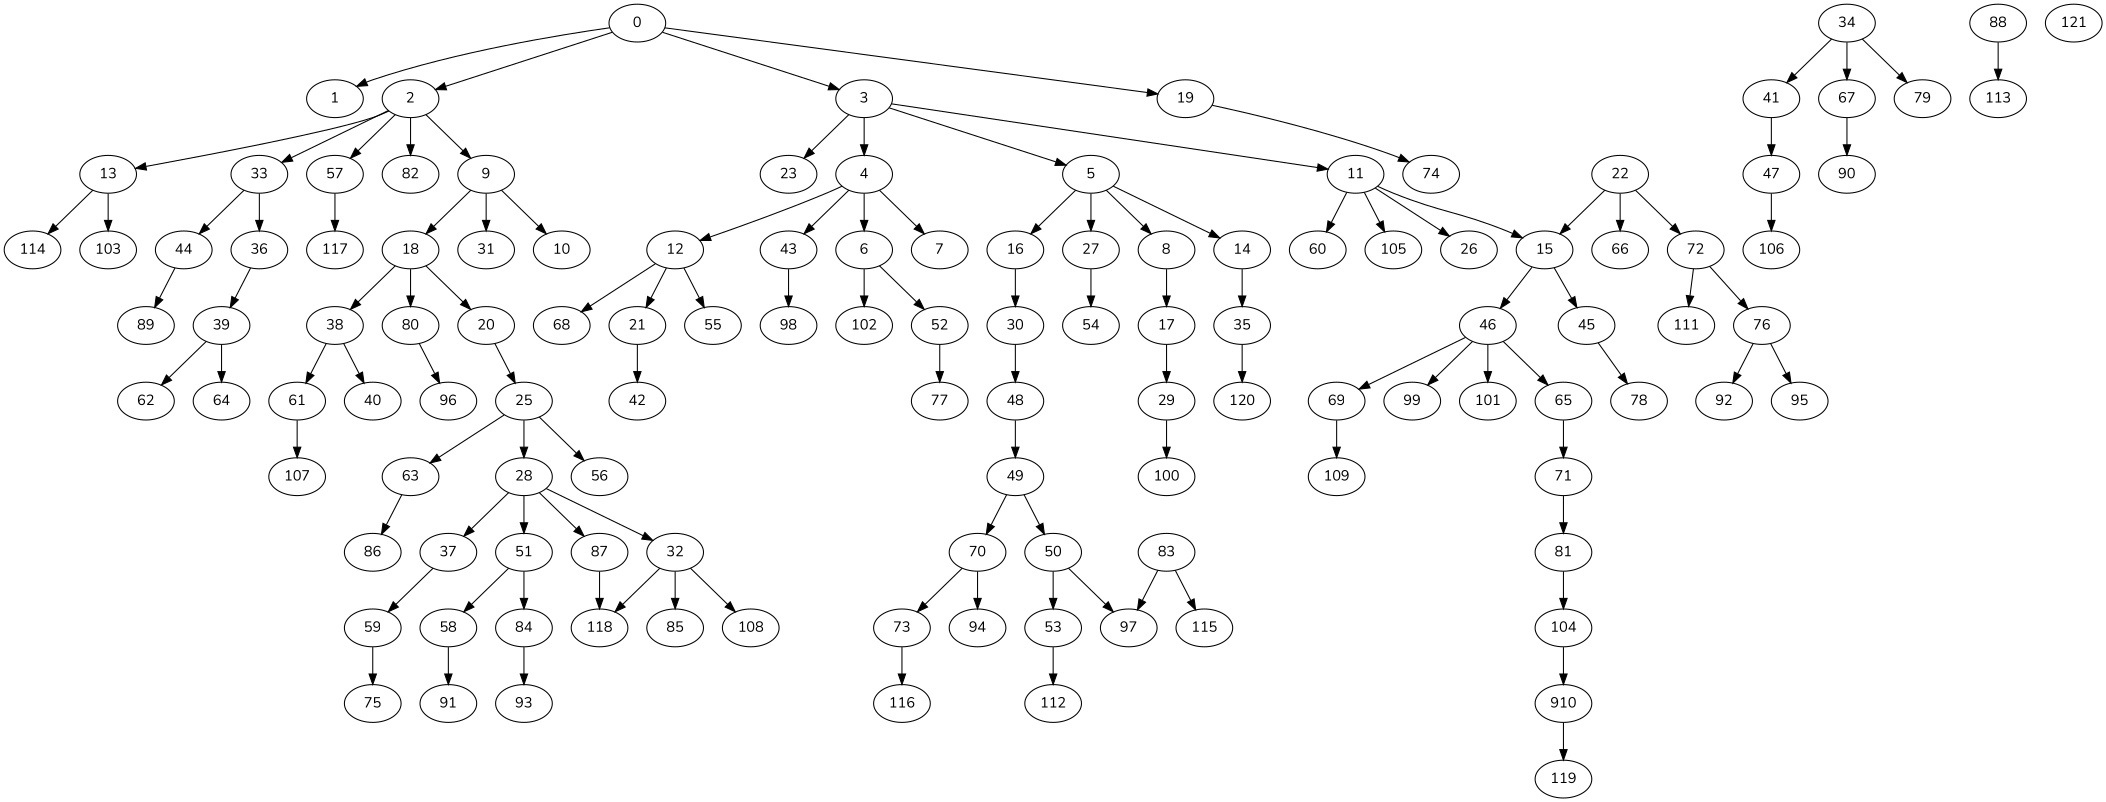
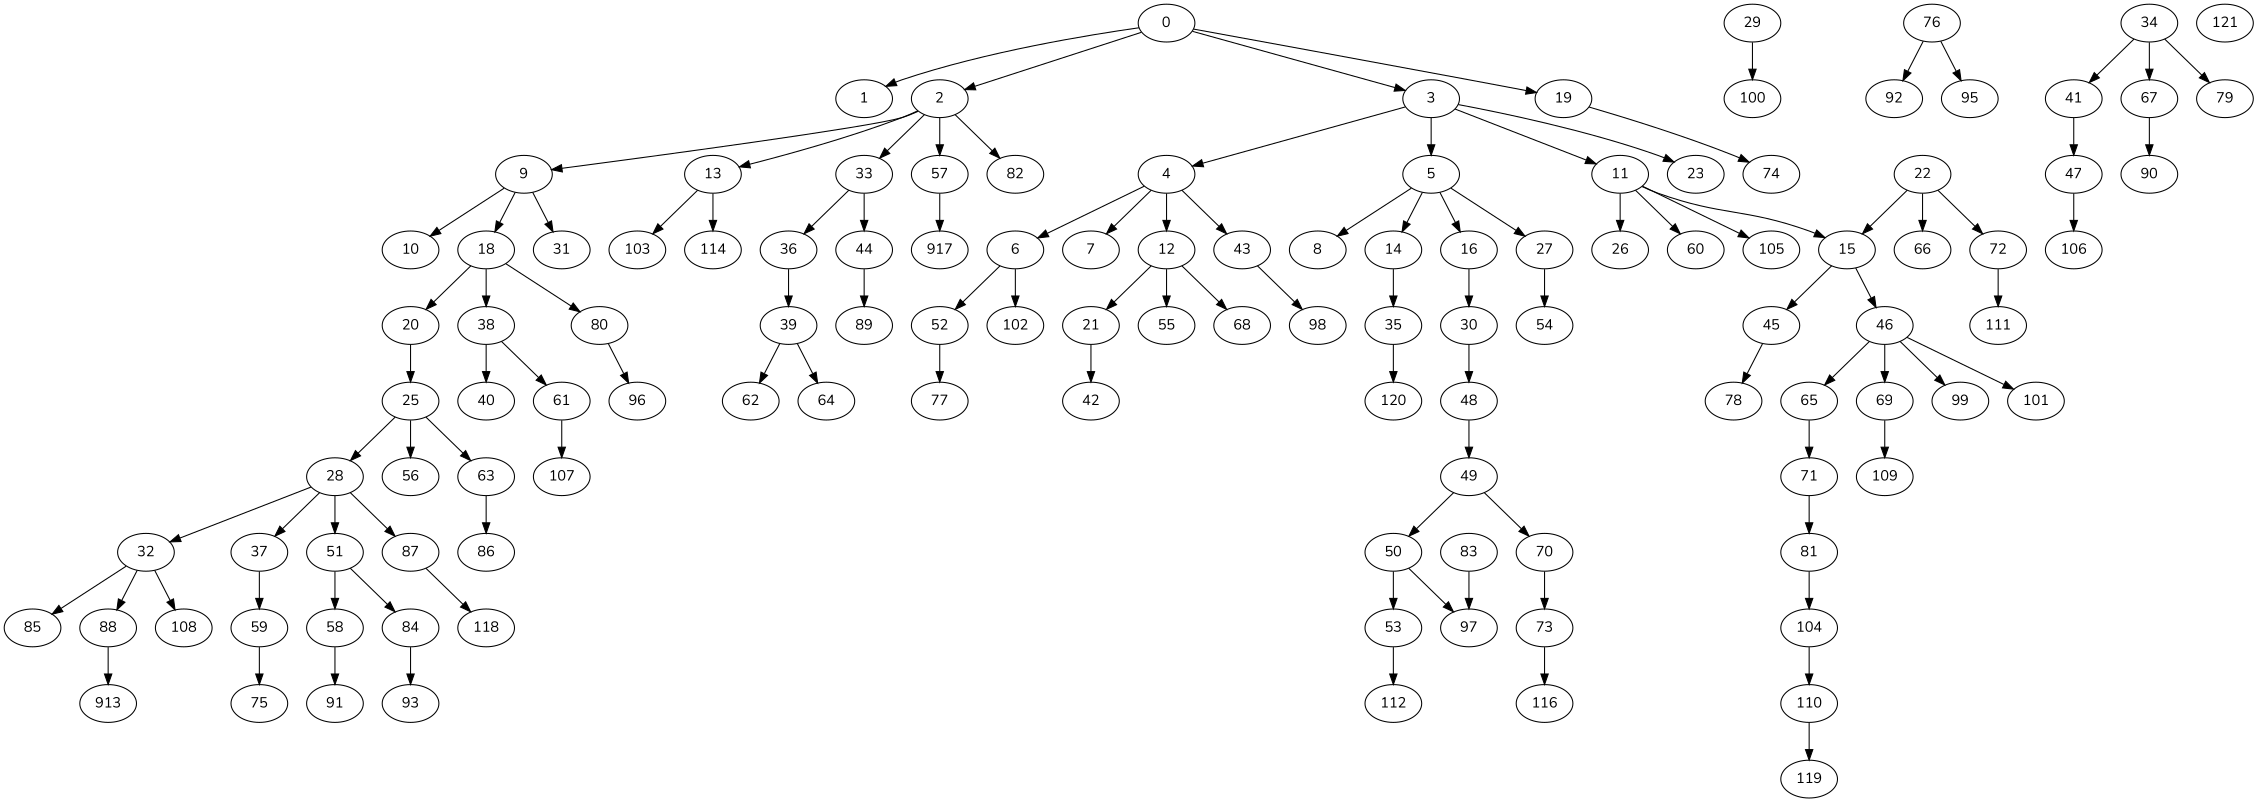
node "113": label "113" -> "913"
node "117": label "117" -> "917"
edge "72" -> "76": removed
node "17": removed
edge "32" -> "118": now "32" -> "88"
node "94": removed
node "115": removed
node "910": label "910" -> "110"
